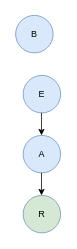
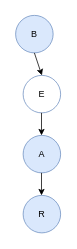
edge "B" -> "E": added
node "E": fillcolor #dae8fc -> #ffffff
node "R": fillcolor #d5e8d4 -> #dae8fc
